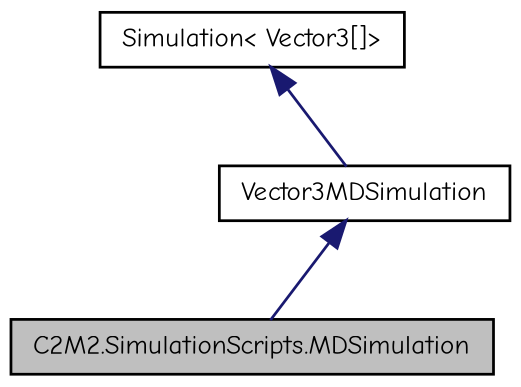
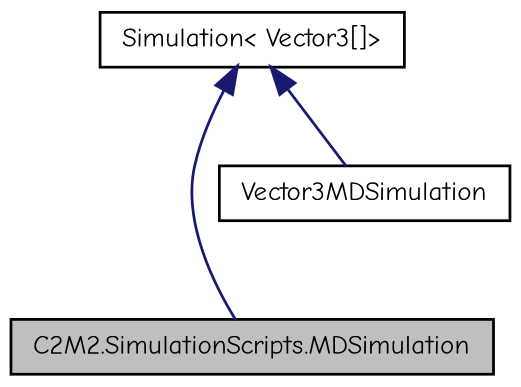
edge "C2M2.SimulationScripts.MDSimulation" -> "Vector3MDSimulation": now "C2M2.SimulationScripts.MDSimulation" -> "Simulation< Vector3[]>"
